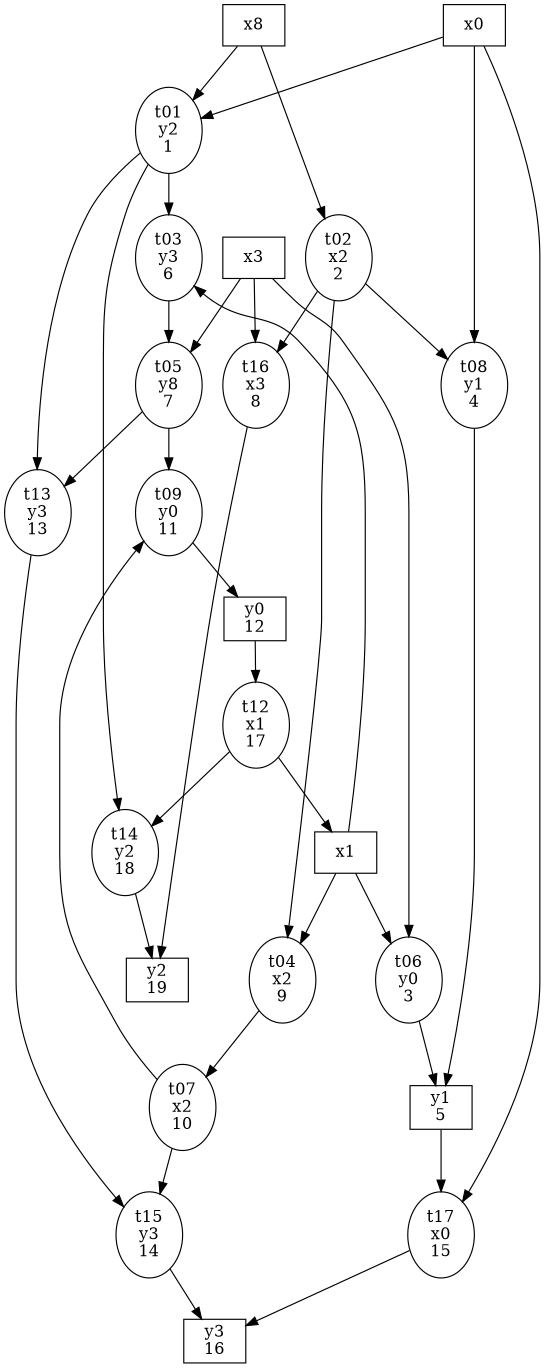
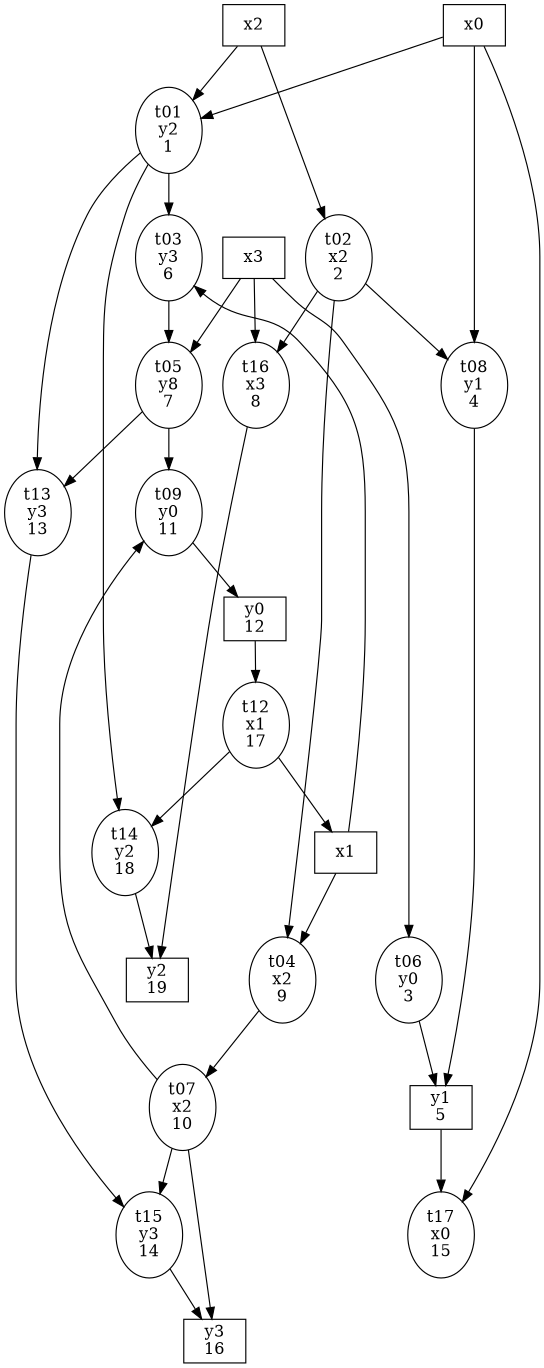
node "x8": label "x8" -> "x2"
edge "x1" -> "t06 y0 3": removed
edge "t17 x0 15" -> "y3 16": now "t07 x2 10" -> "y3 16"
